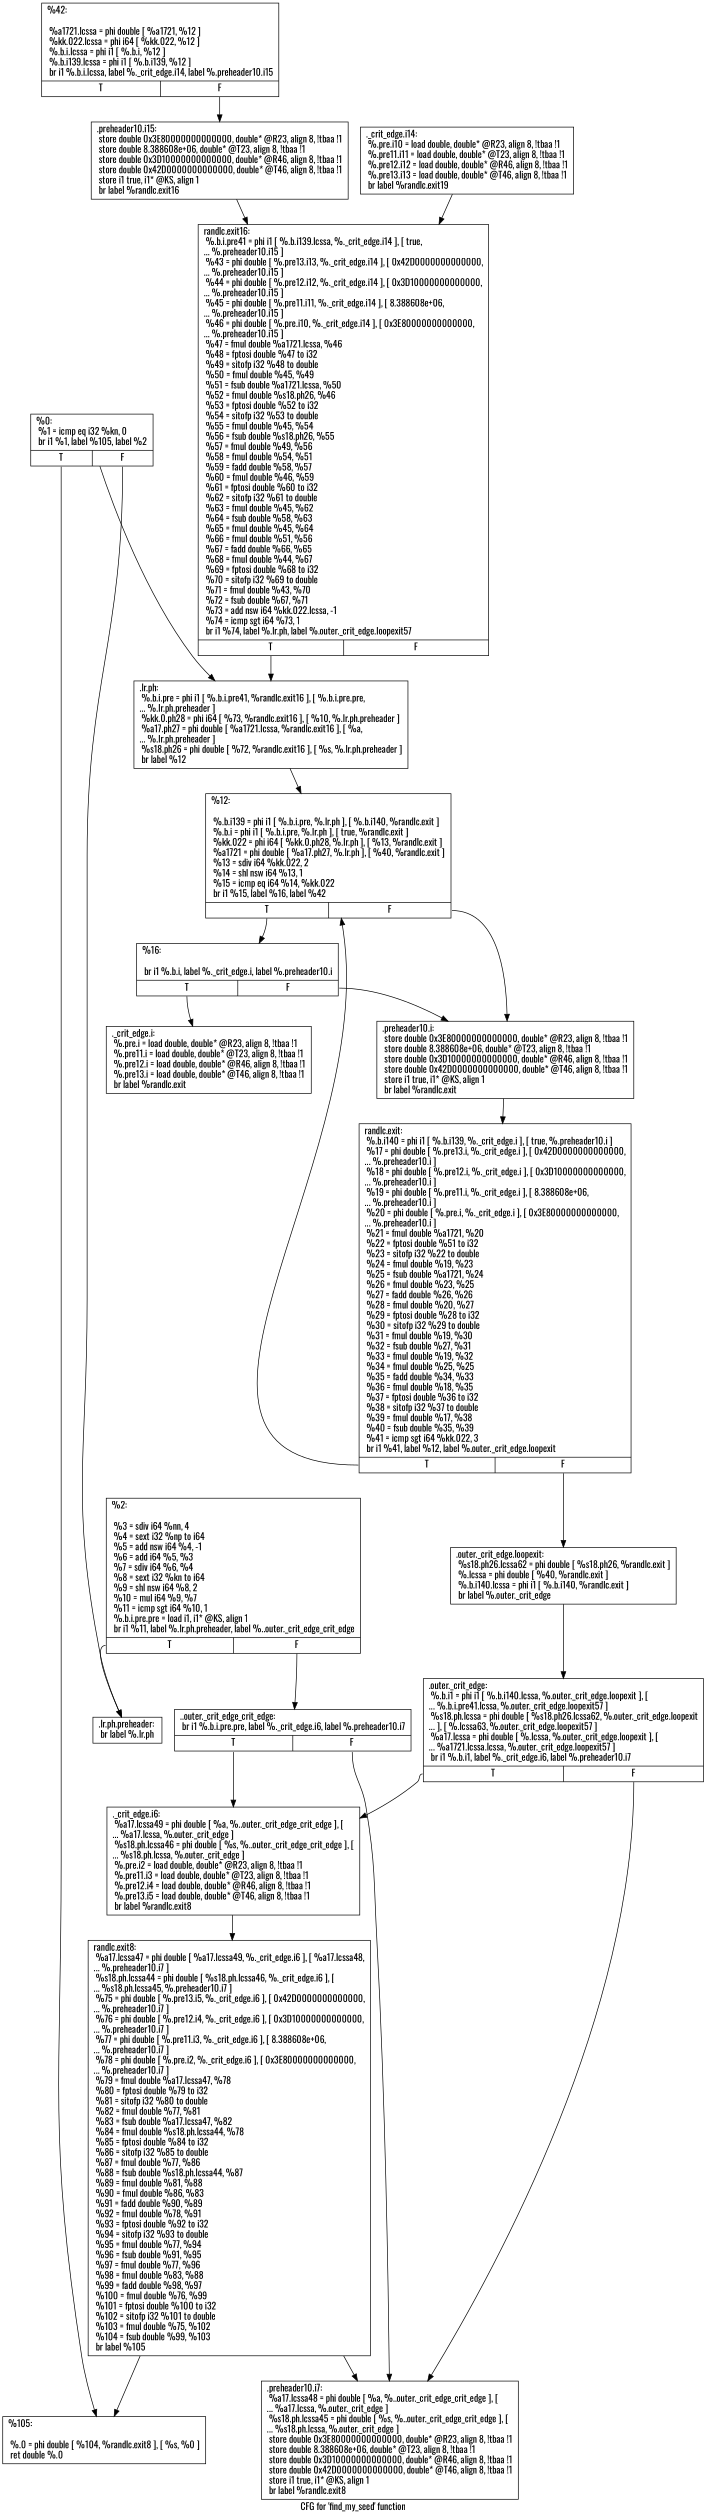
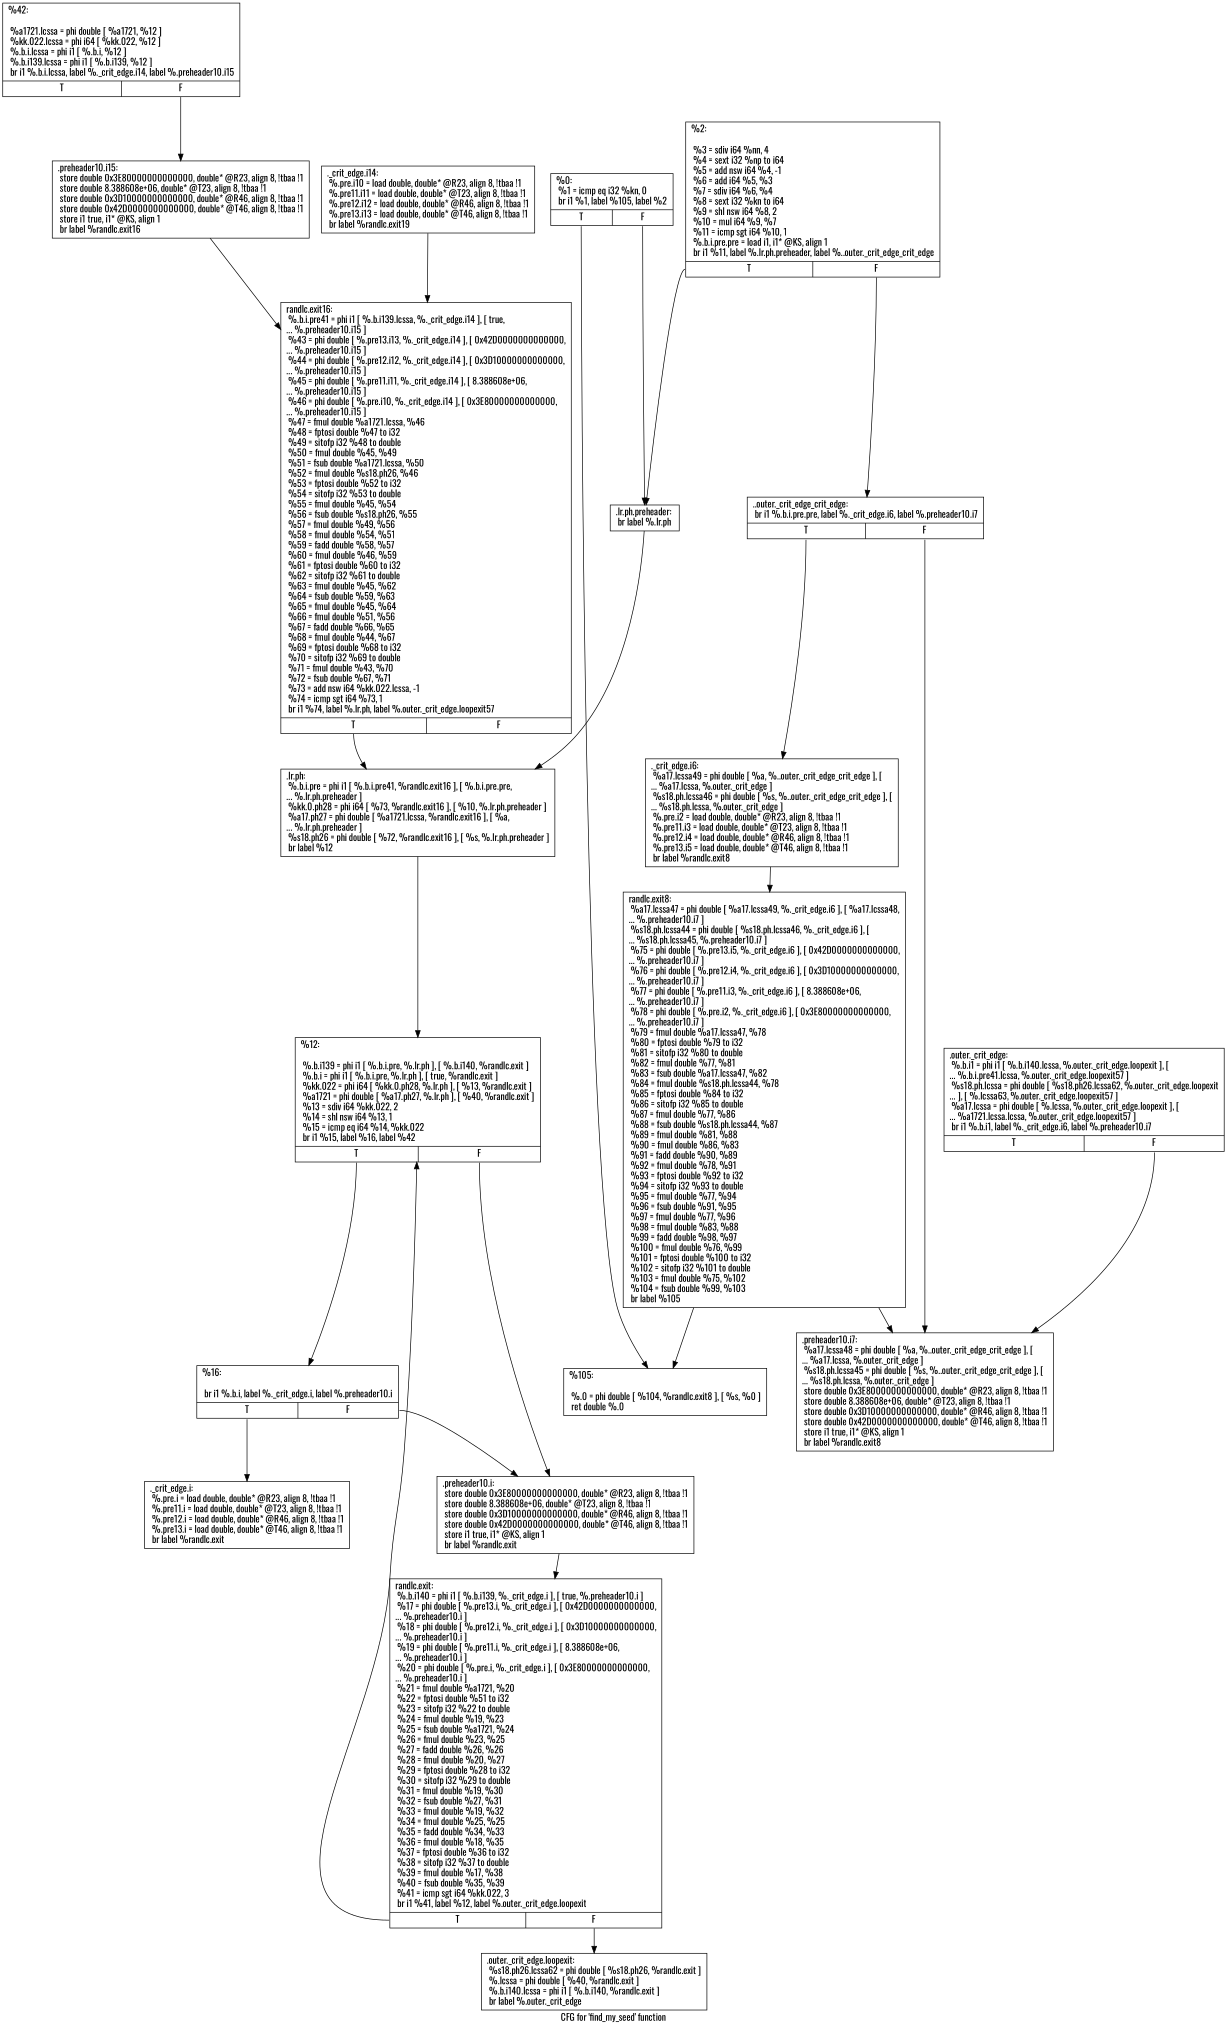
node "randlc.exit16:": text "%64 = fsub double %58, %63" -> "%64 = fsub double %59, %63"
edge "%0:" -> ".lr.ph:": now ".lr.ph.preheader:" -> ".lr.ph:"
edge ".outer._crit_edge.loopexit:" -> ".outer._crit_edge:": removed
edge ".outer._crit_edge:" -> "._crit_edge.i6:": removed
